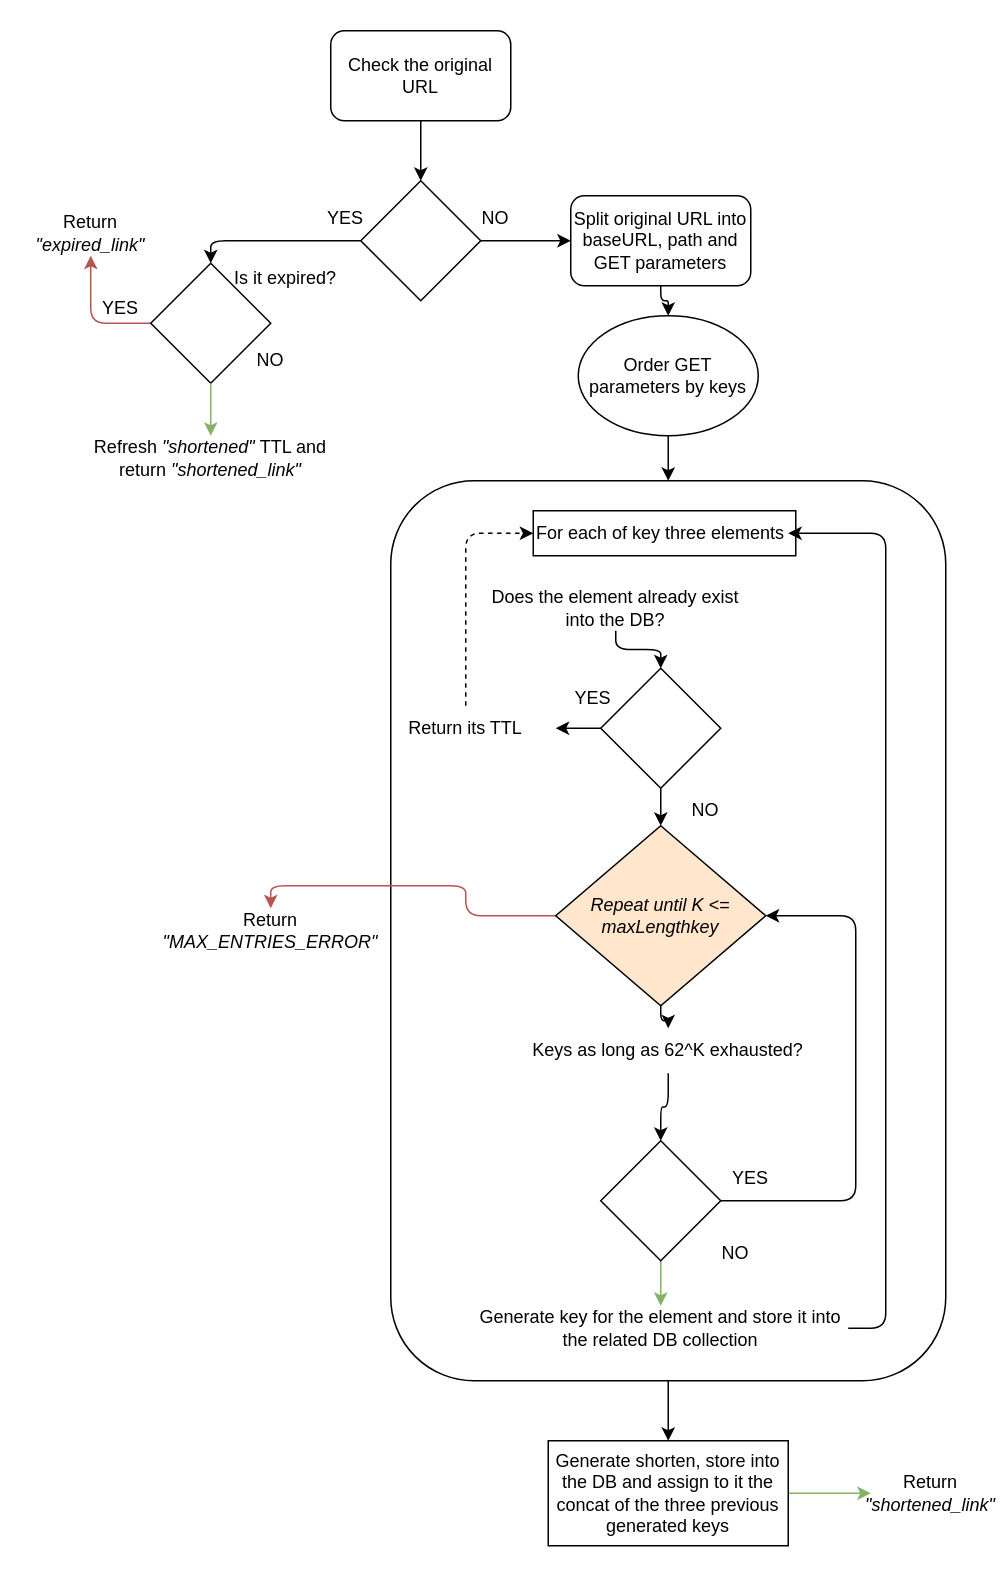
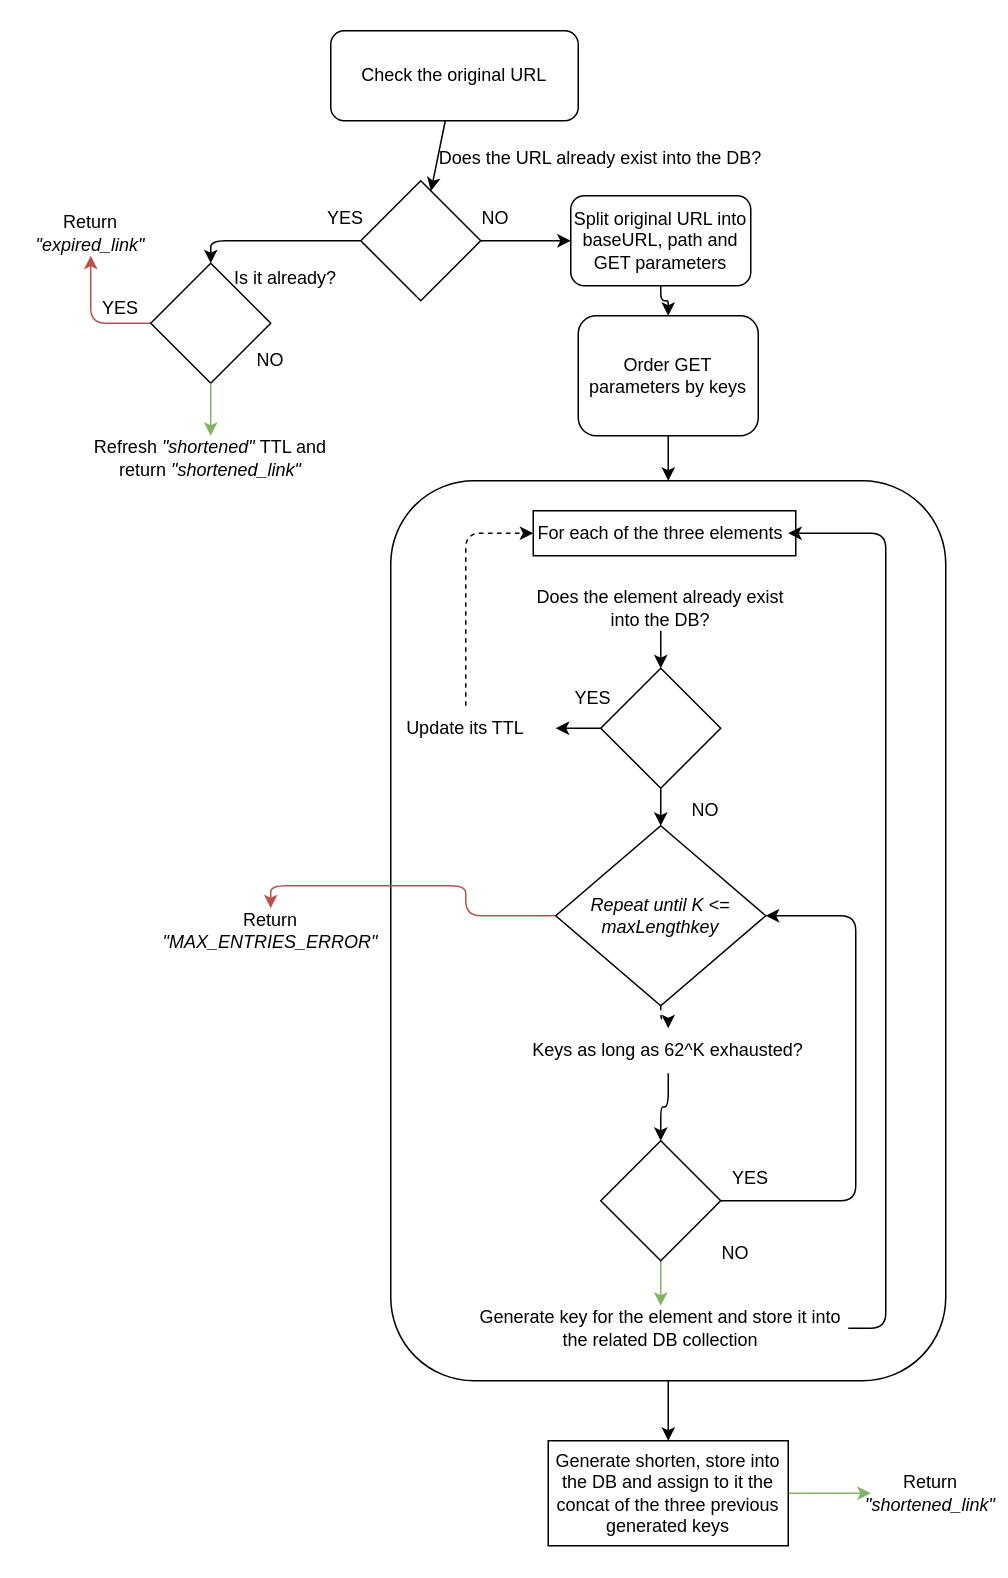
node "Check the original URL": size 180x90 -> 248x90
node "Does the URL already exist into the DB?": added
node "Is it expired?": label "Is it expired?" -> "Is it already?"
node "Order GET parameters by keys": shape ellipse -> rounded rectangle
node "For each of key three elements": label "For each of key three elements" -> "For each of the three elements"
node "Does the element already exist into the DB?": moved (616, 608) -> (661, 608)
node "Return its TTL": label "Return its TTL" -> "Update its TTL"
node "Repeat until K <= maxLengthkey": fillcolor #ffe6cc -> #ffffff
edge "Repeat until K <= maxLengthkey" -> "Keys as long as 62^K exhausted?": style solid -> dashed
